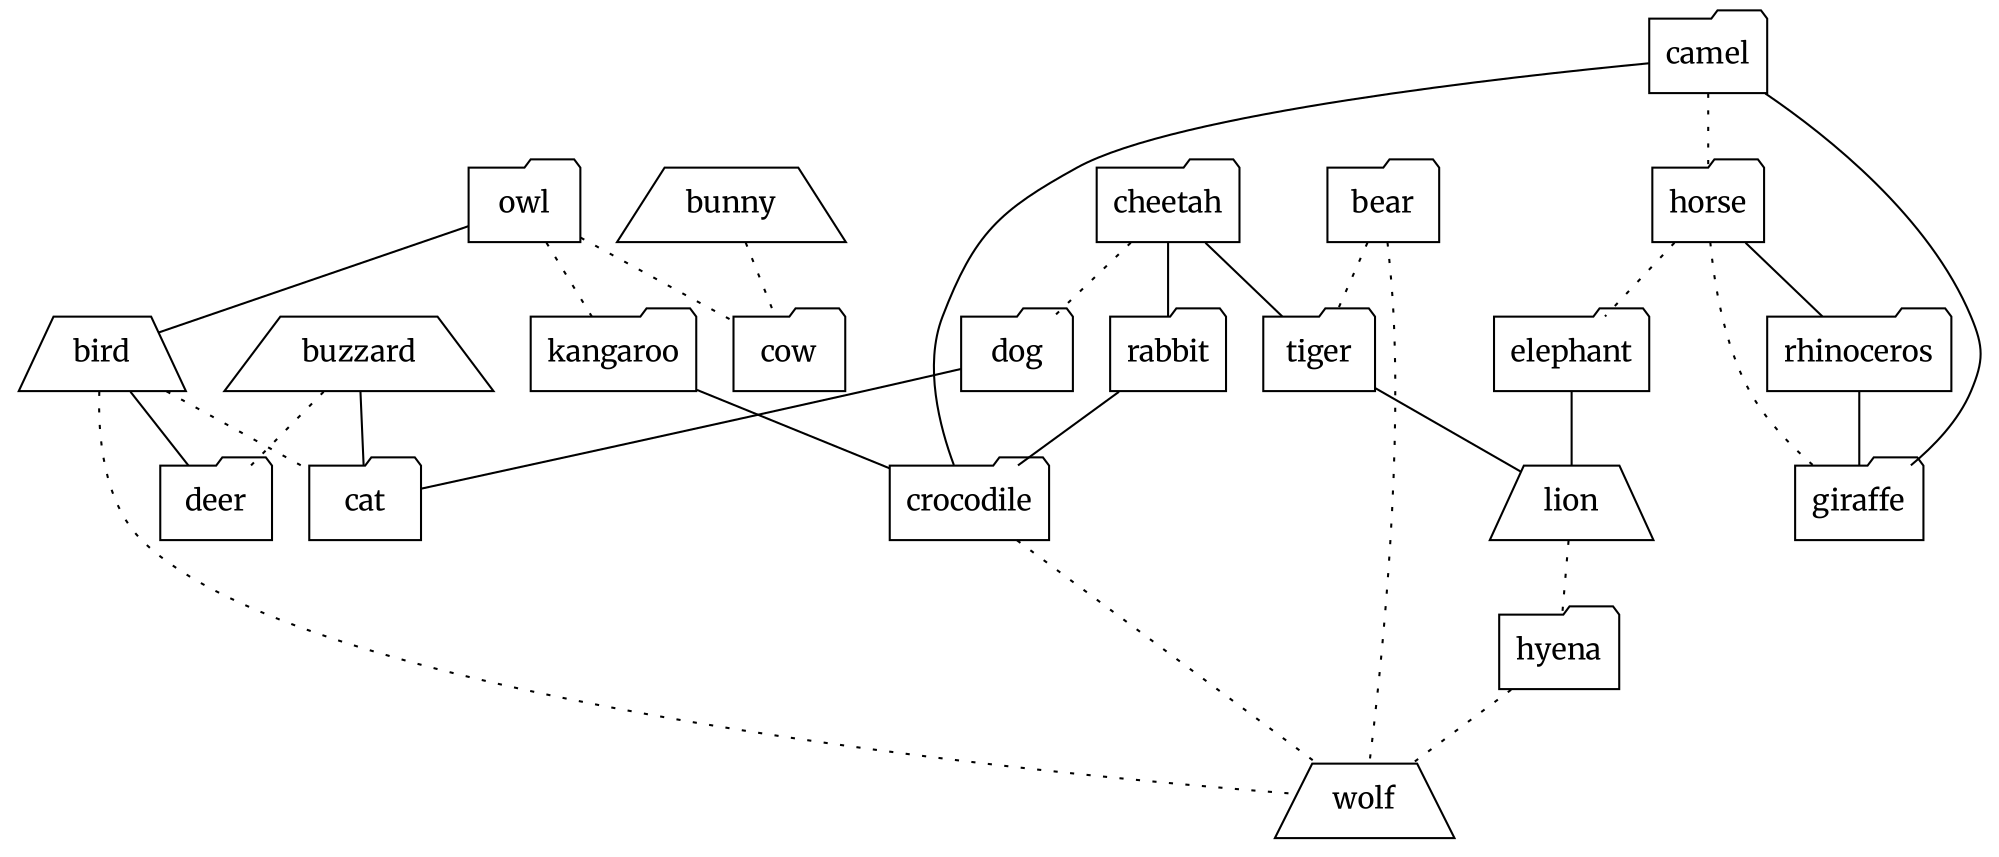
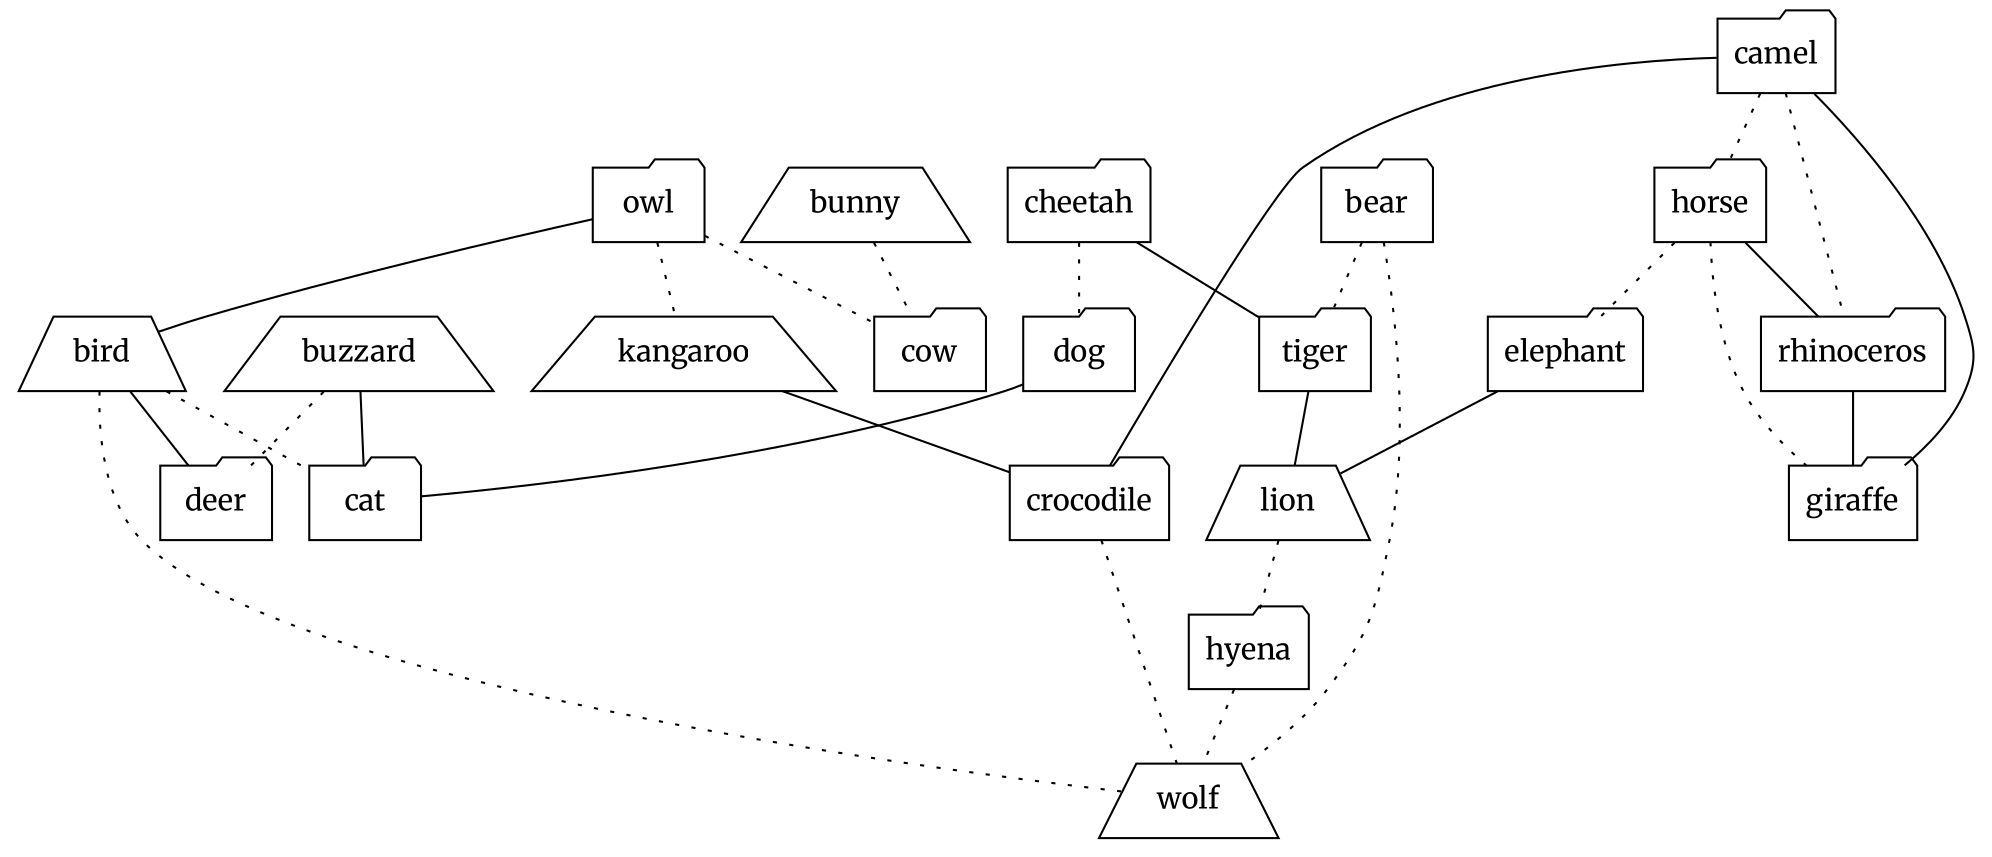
edge "camel" -- "rhinoceros": added
node "kangaroo": shape folder -> trapezium
node "rabbit": removed
